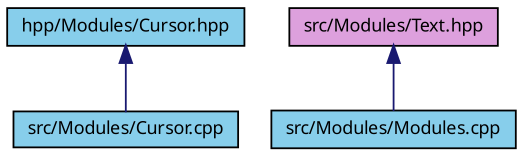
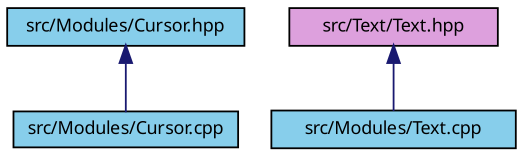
node "hpp/Modules/Cursor.hpp": label "hpp/Modules/Cursor.hpp" -> "src/Modules/Cursor.hpp"
node "src/Modules/Text.hpp": label "src/Modules/Text.hpp" -> "src/Text/Text.hpp"
node "src/Modules/Modules.cpp": label "src/Modules/Modules.cpp" -> "src/Modules/Text.cpp"
